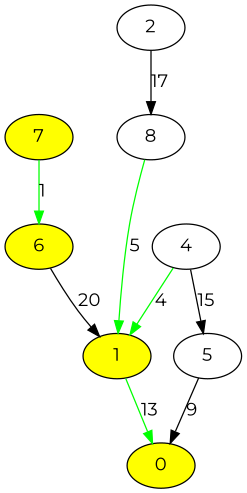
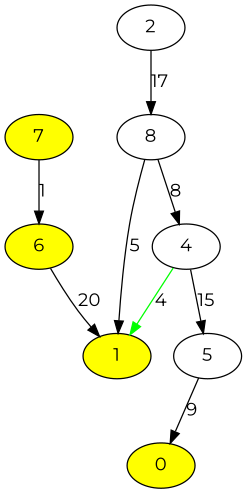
edge "7" -> "6": color green -> black
edge "8" -> "4": added, label "8"
edge "8" -> "1": color green -> black
edge "1" -> "0": removed, label "13"
